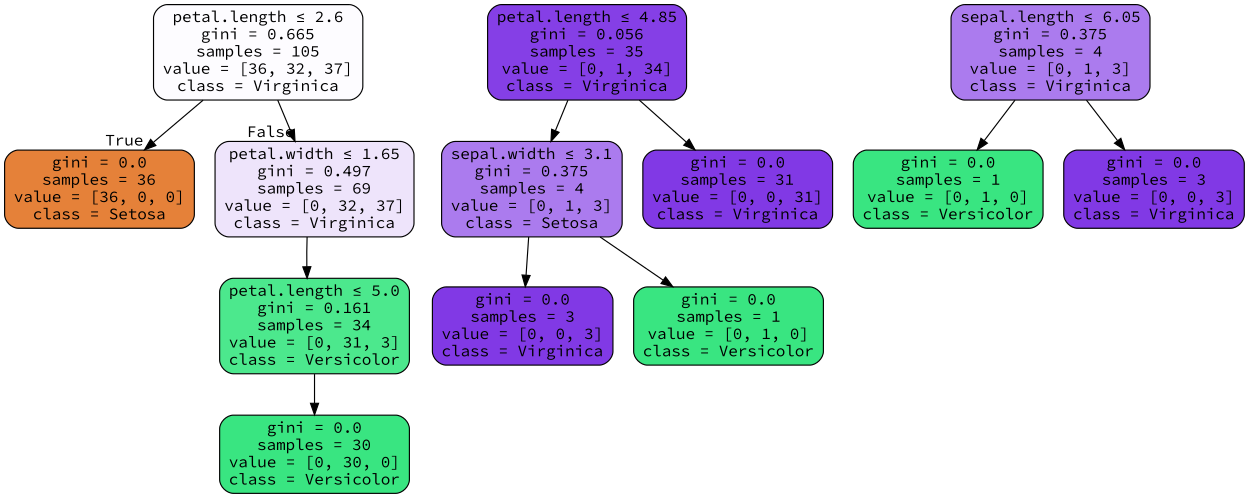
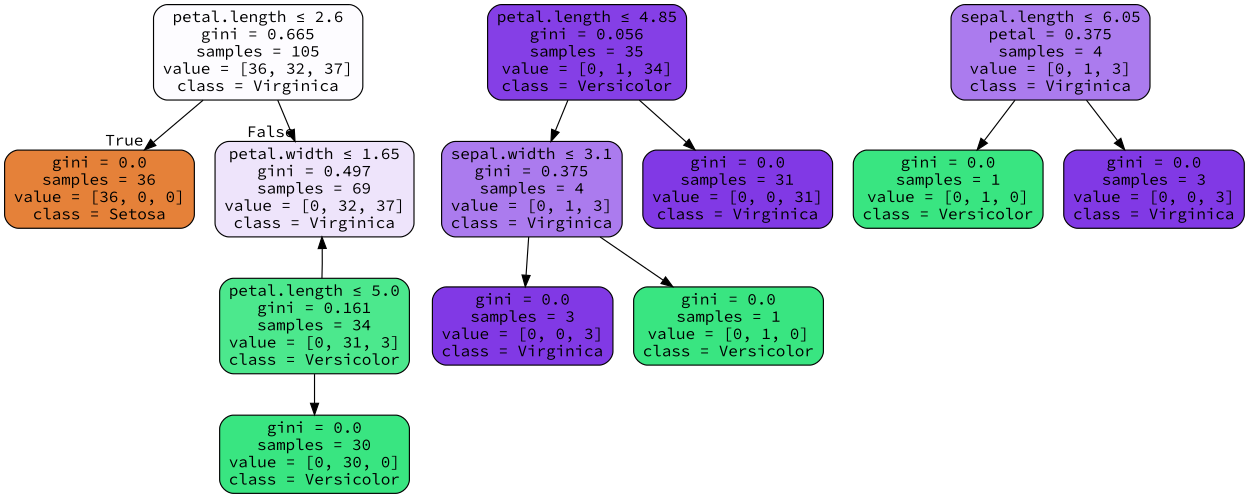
node "sepal.length ≤ 6.05": text "gini = 0.375" -> "petal = 0.375"
node "petal.length ≤ 4.85": text "class = Virginica" -> "class = Versicolor"
node "sepal.width ≤ 3.1": text "class = Setosa" -> "class = Virginica"
edge "petal.width ≤ 1.65" -> "petal.length ≤ 5.0": reversed
